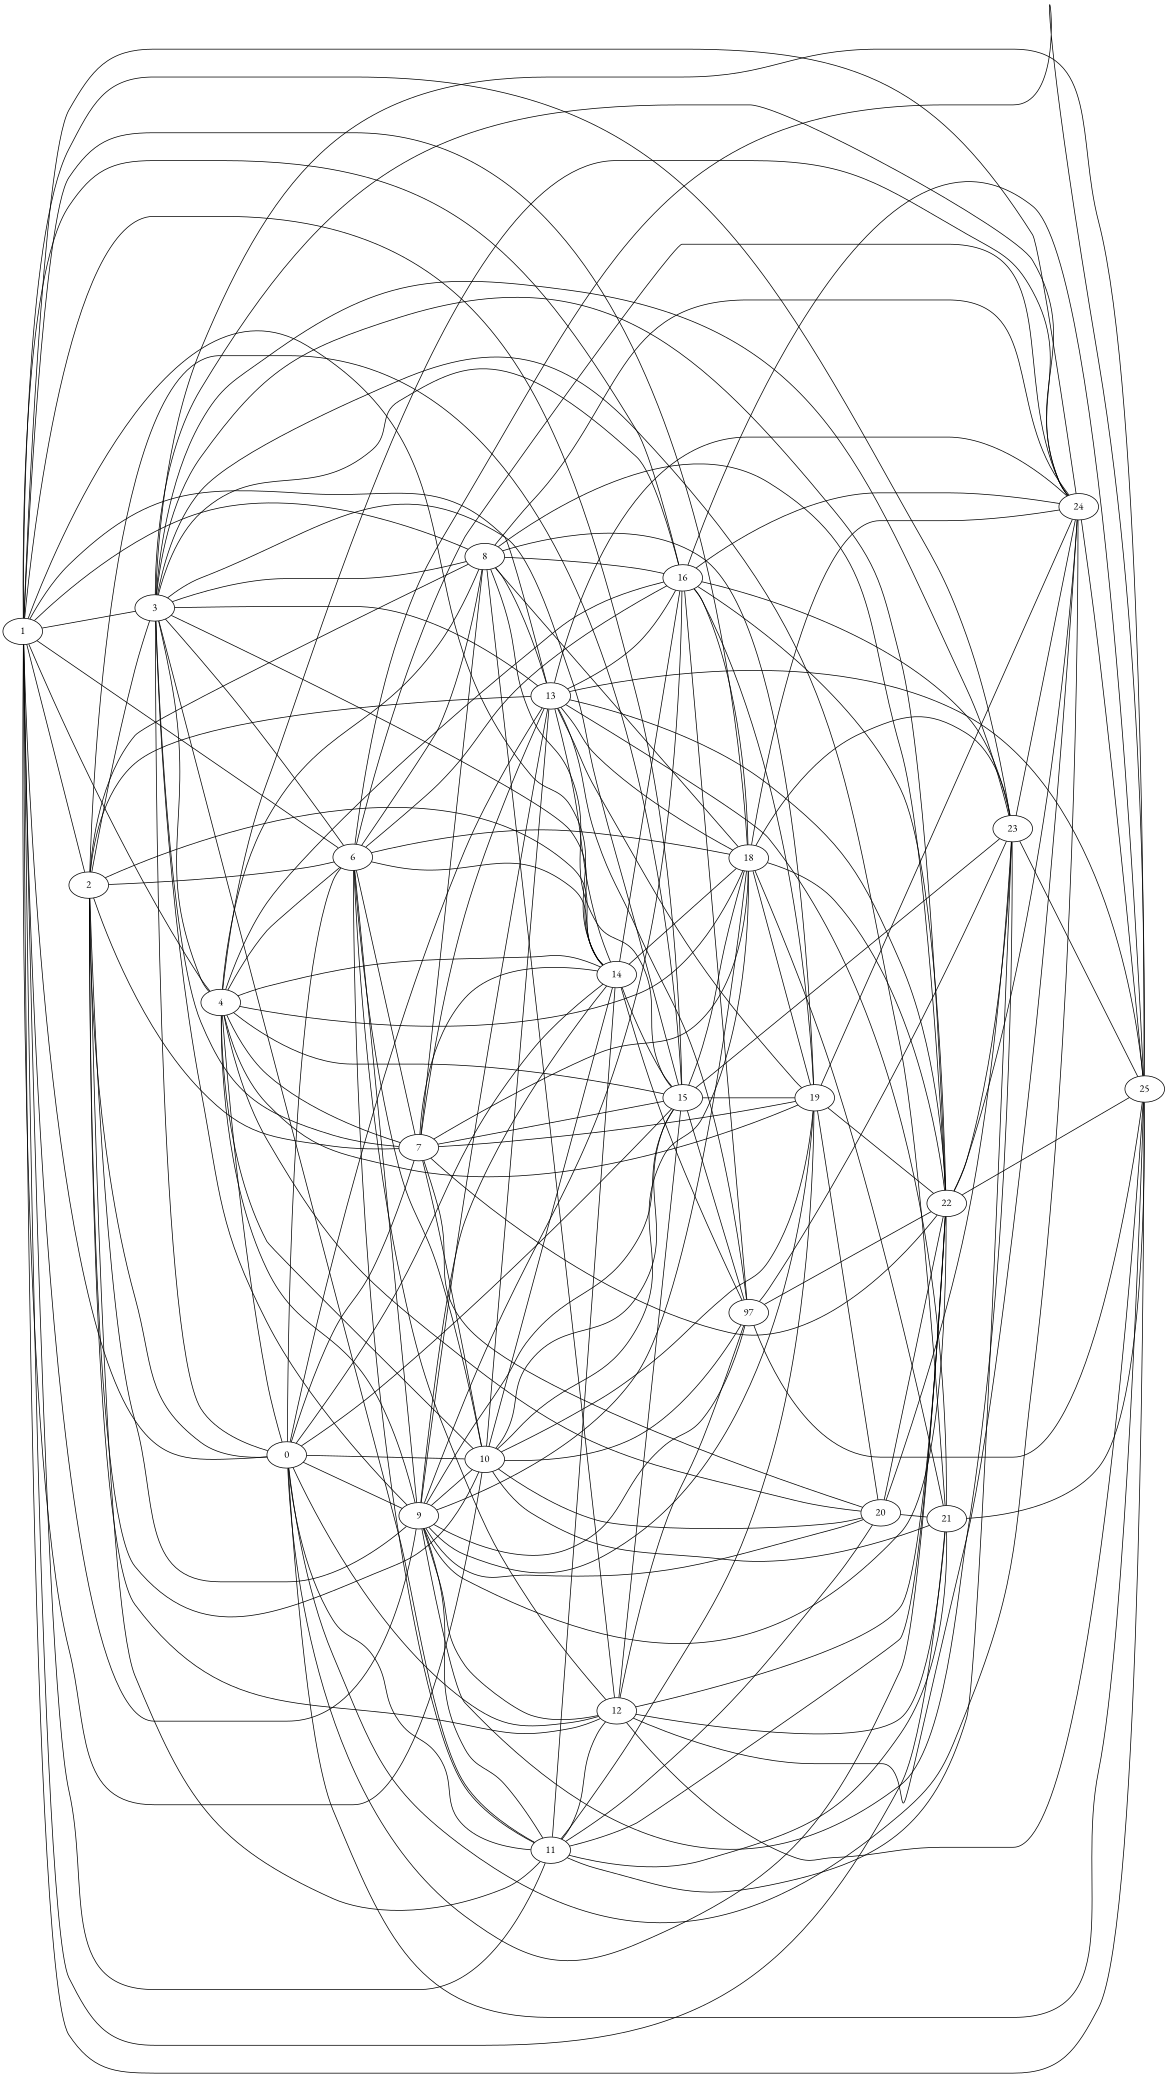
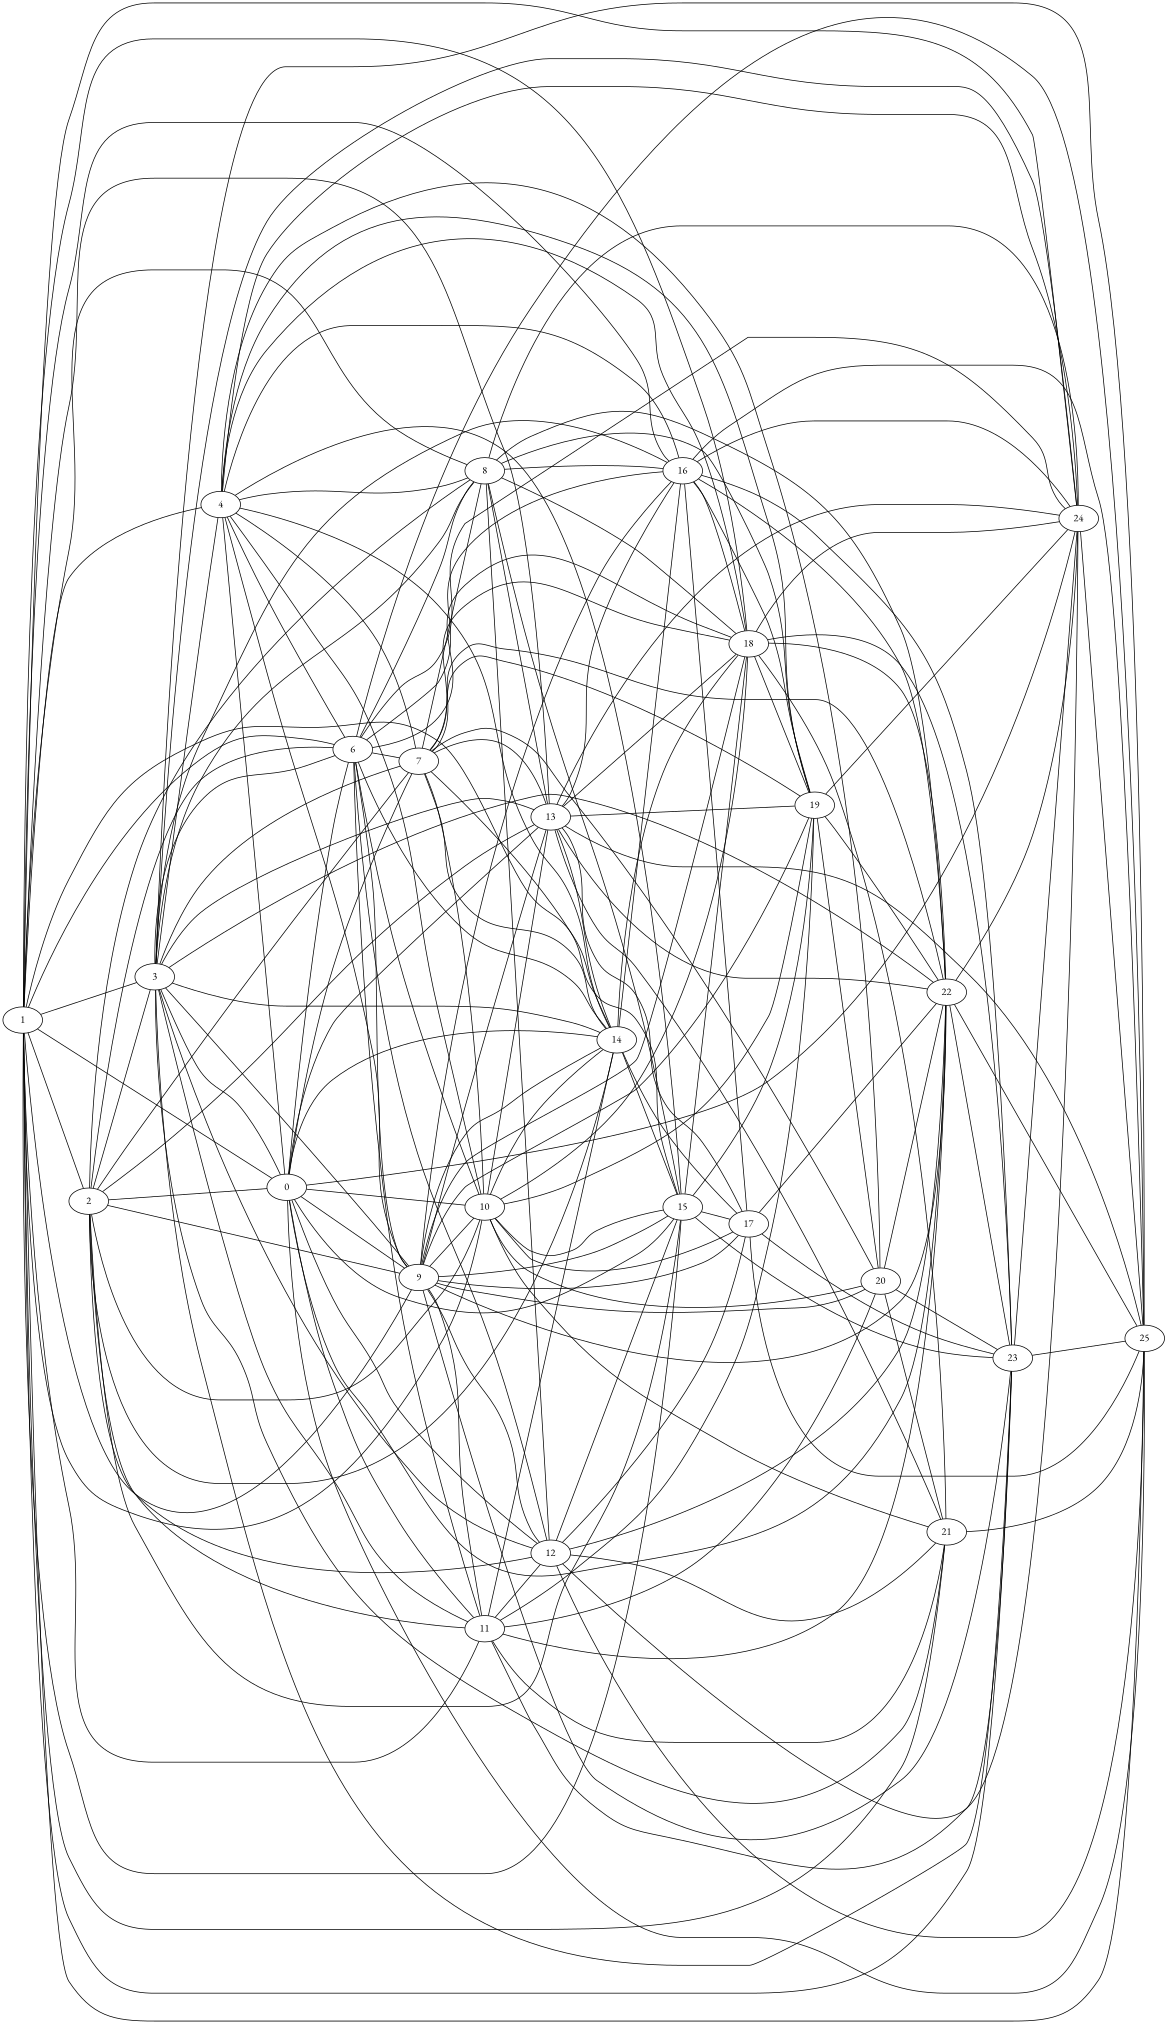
edge "3" -- "15": now "3" -- "12"
node "97": label "97" -> "17"
